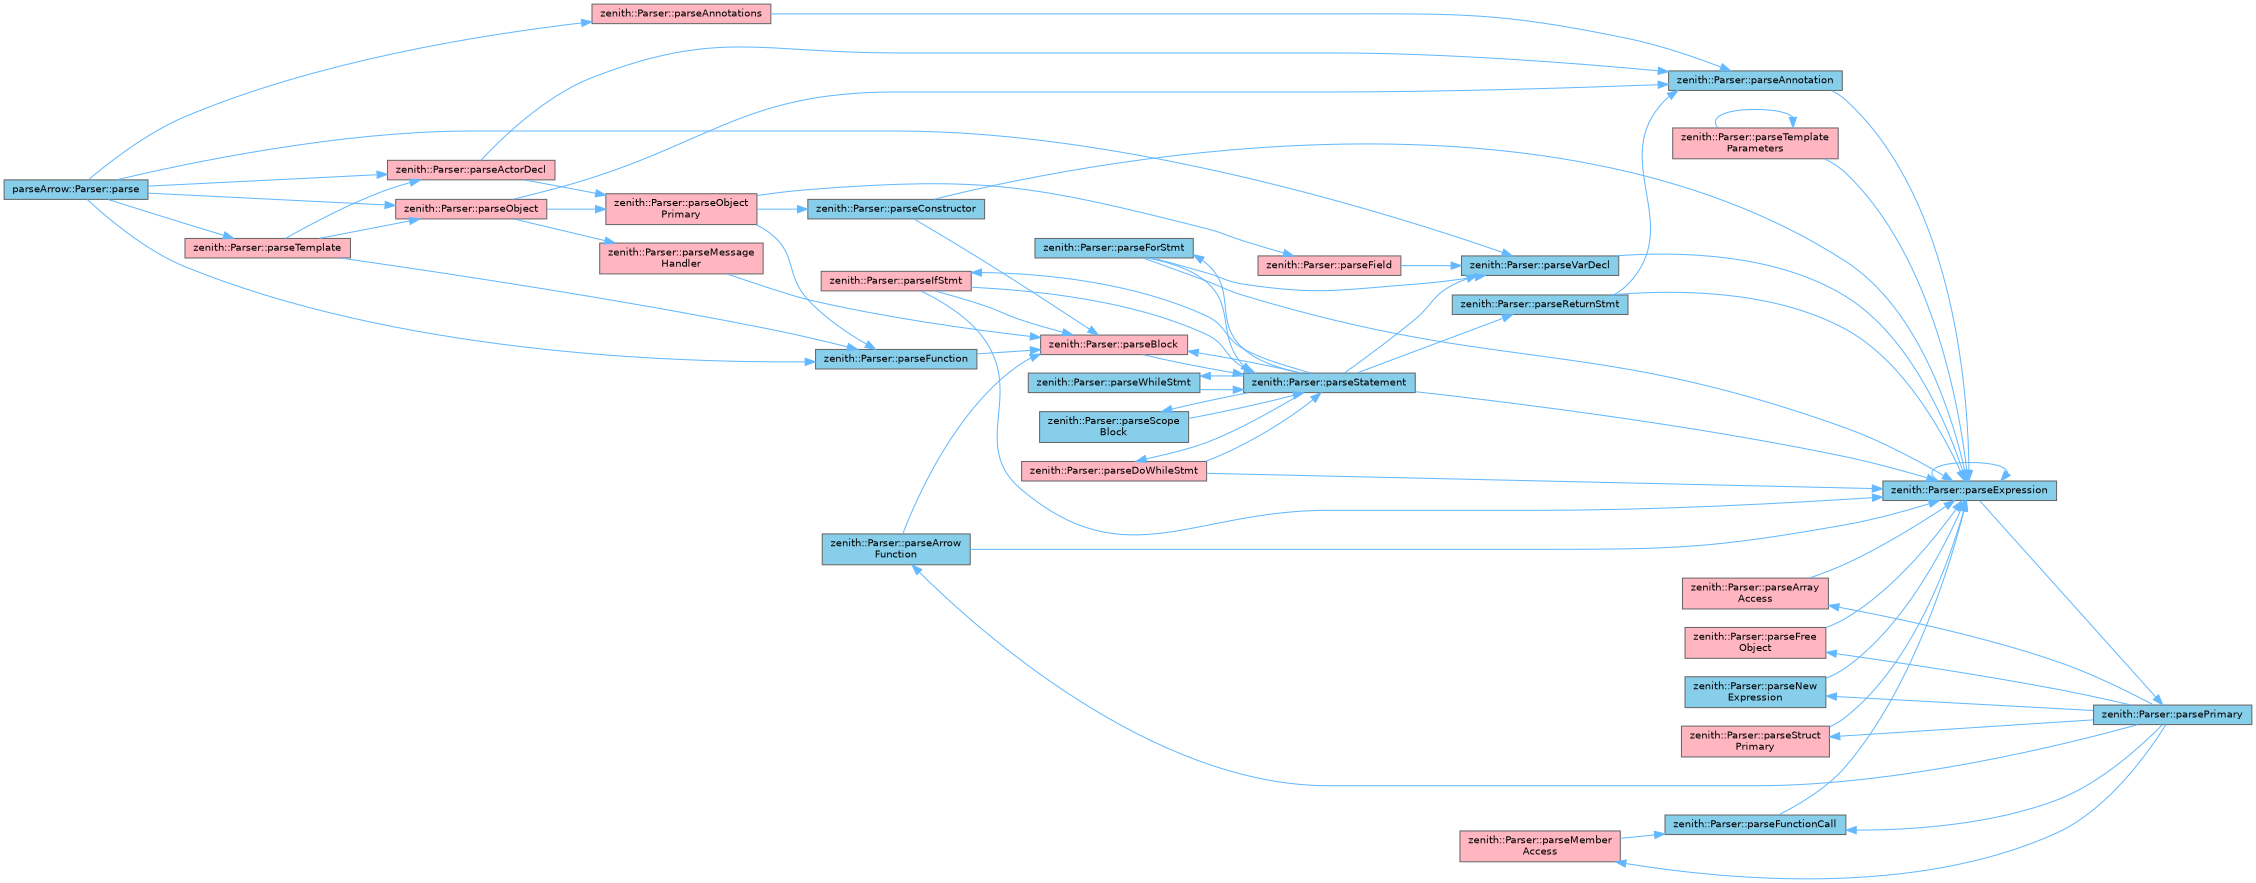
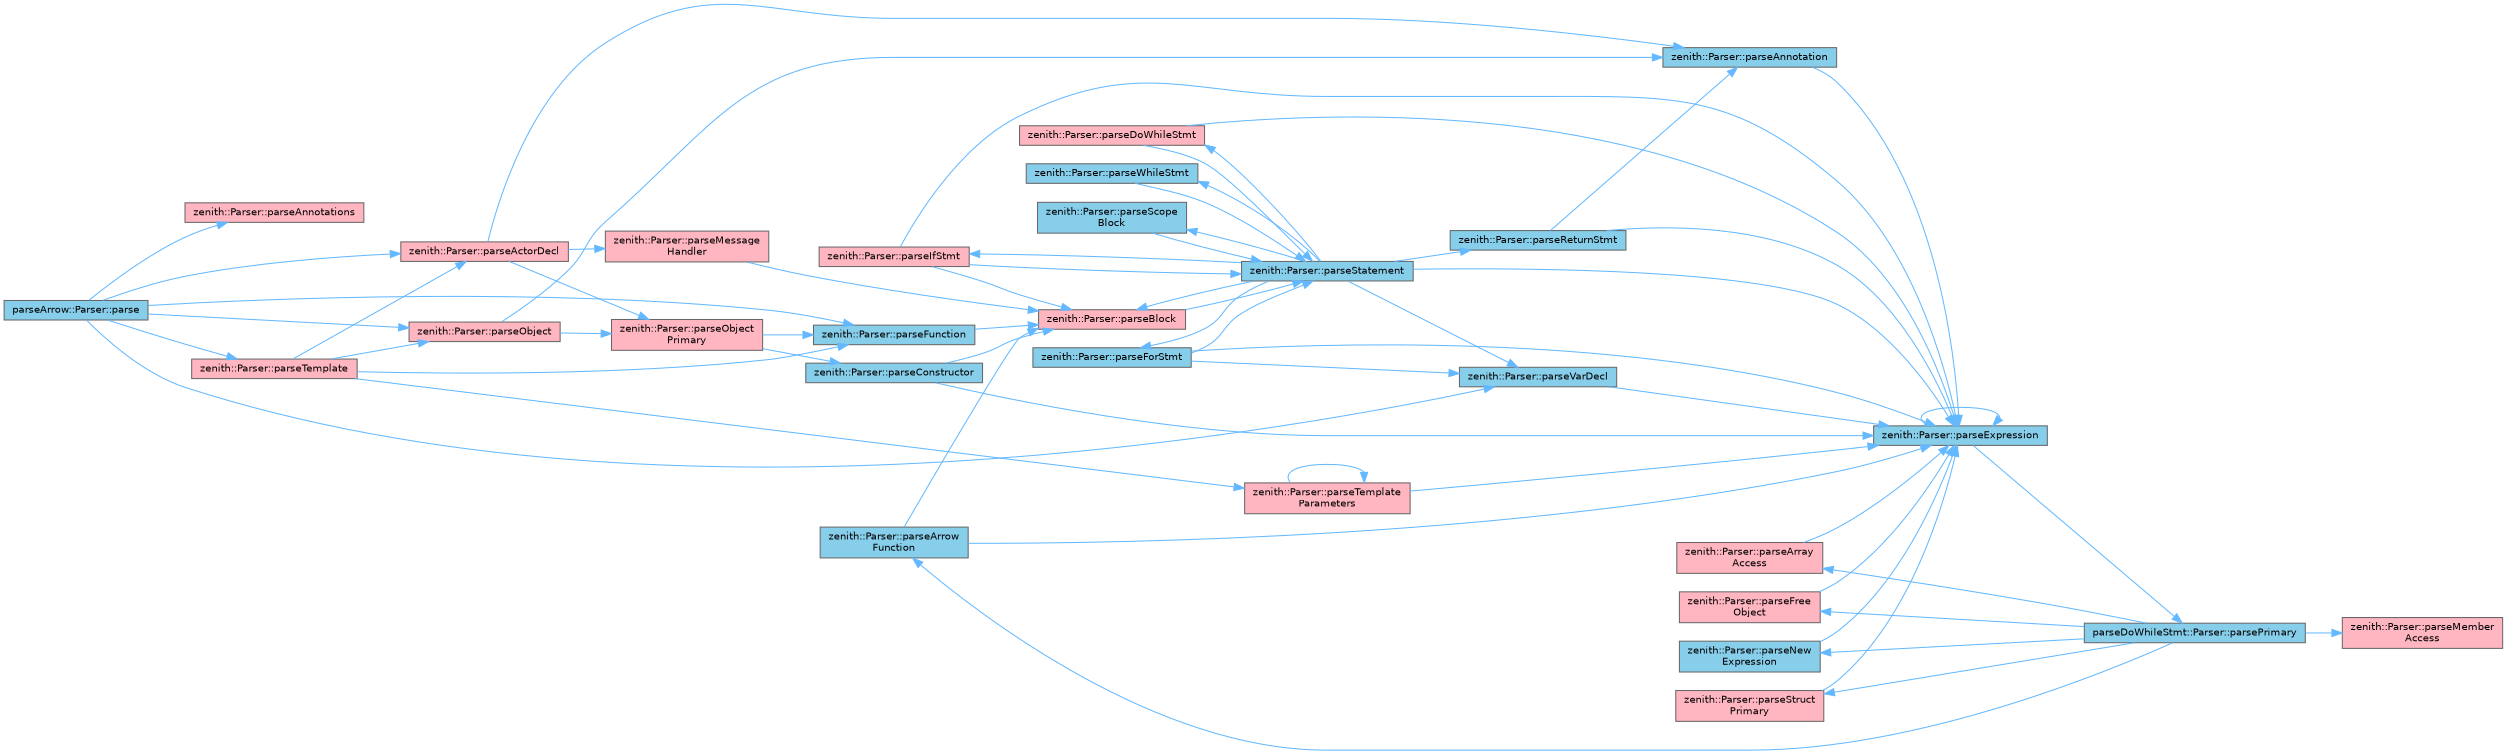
edge "zenith::Parser::parseAnnotations" -> "zenith::Parser::parseAnnotation": removed
edge "zenith::Parser::parseObject" -> "zenith::Parser::parseMessage Handler": now "zenith::Parser::parseActorDecl" -> "zenith::Parser::parseMessage Handler"
node "zenith::Parser::parseField": removed
edge "zenith::Parser::parseTemplate" -> "zenith::Parser::parseTemplate Parameters": added
node "zenith::Parser::parsePrimary": label "zenith::Parser::parsePrimary" -> "parseDoWhileStmt::Parser::parsePrimary"
node "zenith::Parser::parseFunctionCall": removed
